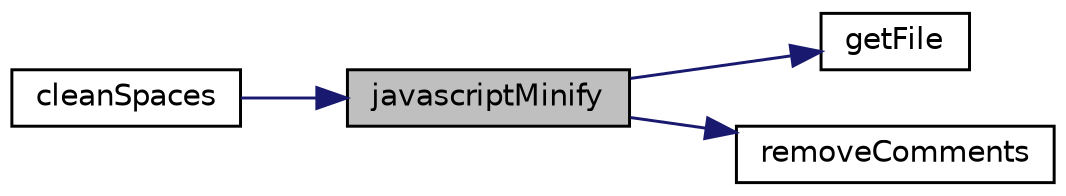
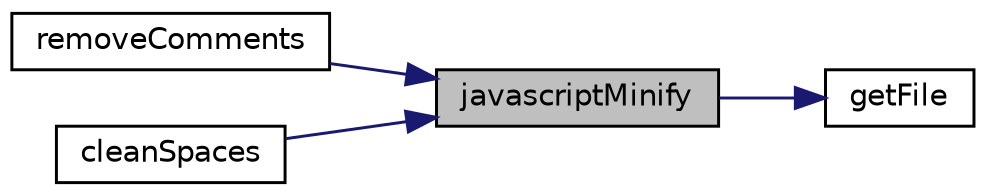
edge "javascriptMinify" -> "removeComments": reversed
